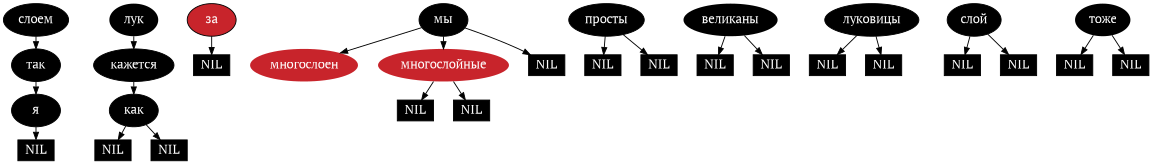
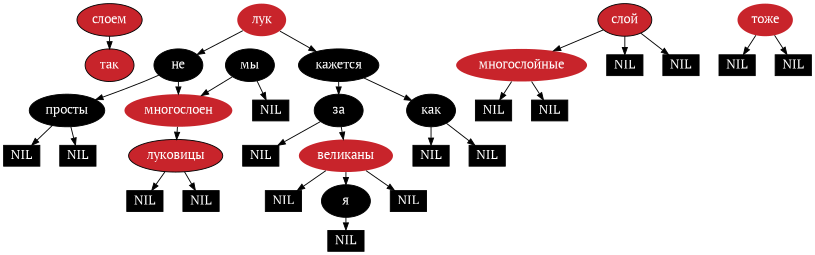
node "слоем": fillcolor black -> #c8242b
node "лук": fillcolor black -> #c8242b
node "за": fillcolor #c8242b -> black
node "великаны": fillcolor black -> #c8242b
node "луковицы": fillcolor black -> #c8242b
node "слой": fillcolor black -> #c8242b
node "тоже": fillcolor black -> #c8242b
edge "мы" -> "многослойные": now "слой" -> "многослойные"
node "так": fillcolor black -> #c8242b
node "не": added
edge "так" -> "я": now "великаны" -> "я"
edge "кажется" -> "за": added
edge "многослоен" -> "луковицы": added
edge "за" -> "великаны": added
